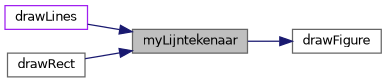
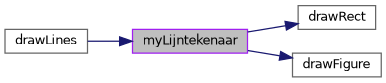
node "drawLines": color purple -> gray40
node "myLijntekenaar": color gray40 -> purple
edge "drawRect" -> "myLijntekenaar": reversed
